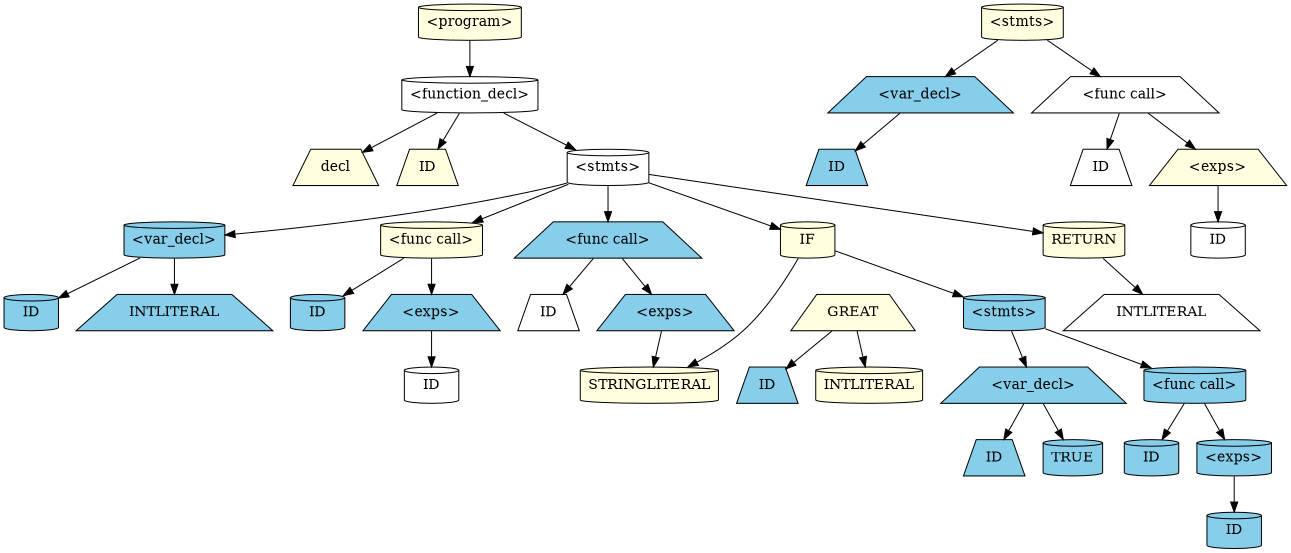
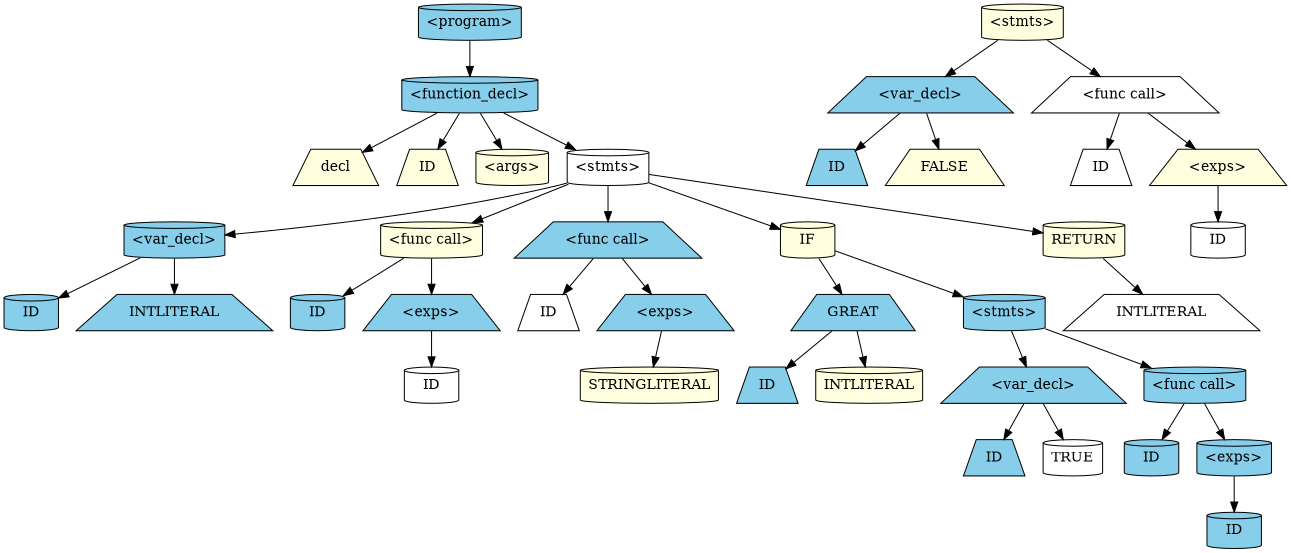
node "<program>": fillcolor lightyellow -> skyblue
node "<function_decl>": fillcolor white -> skyblue
node "<args>": added
node "FALSE": added
node "GREAT": fillcolor lightyellow -> skyblue
edge "IF" -> "STRINGLITERAL": now "IF" -> "GREAT"
node "TRUE": fillcolor skyblue -> white
